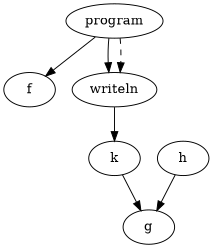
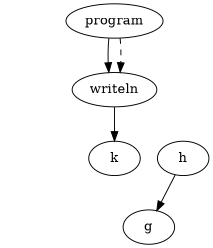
node "f": removed
edge "k" -> "g": removed
